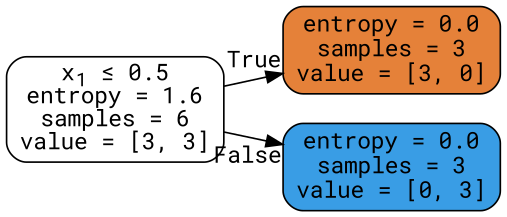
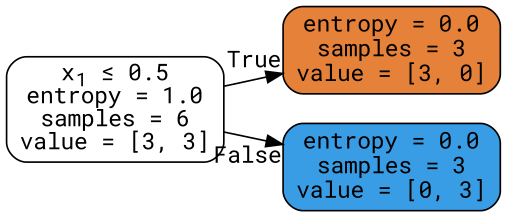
node "x": text "entropy = 1.6" -> "entropy = 1.0"
